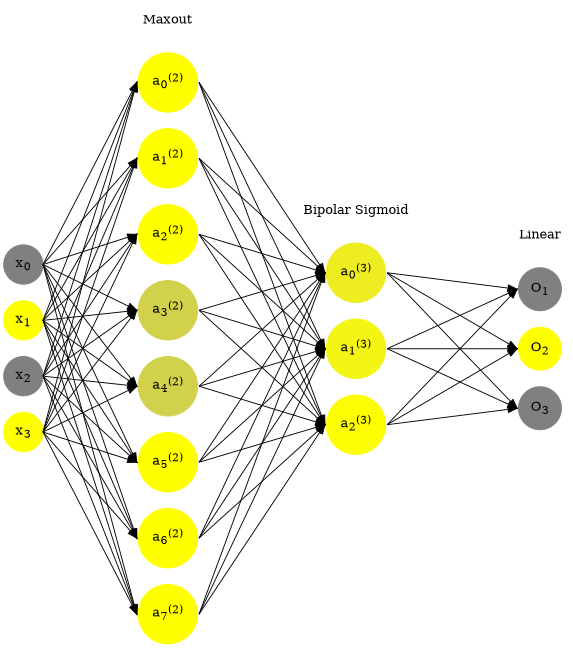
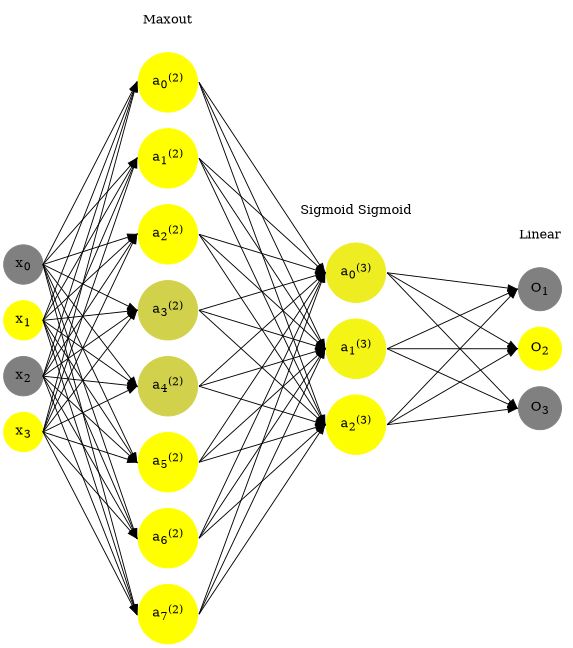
node "Bipolar Sigmoid": label "Bipolar Sigmoid" -> "Sigmoid Sigmoid"
